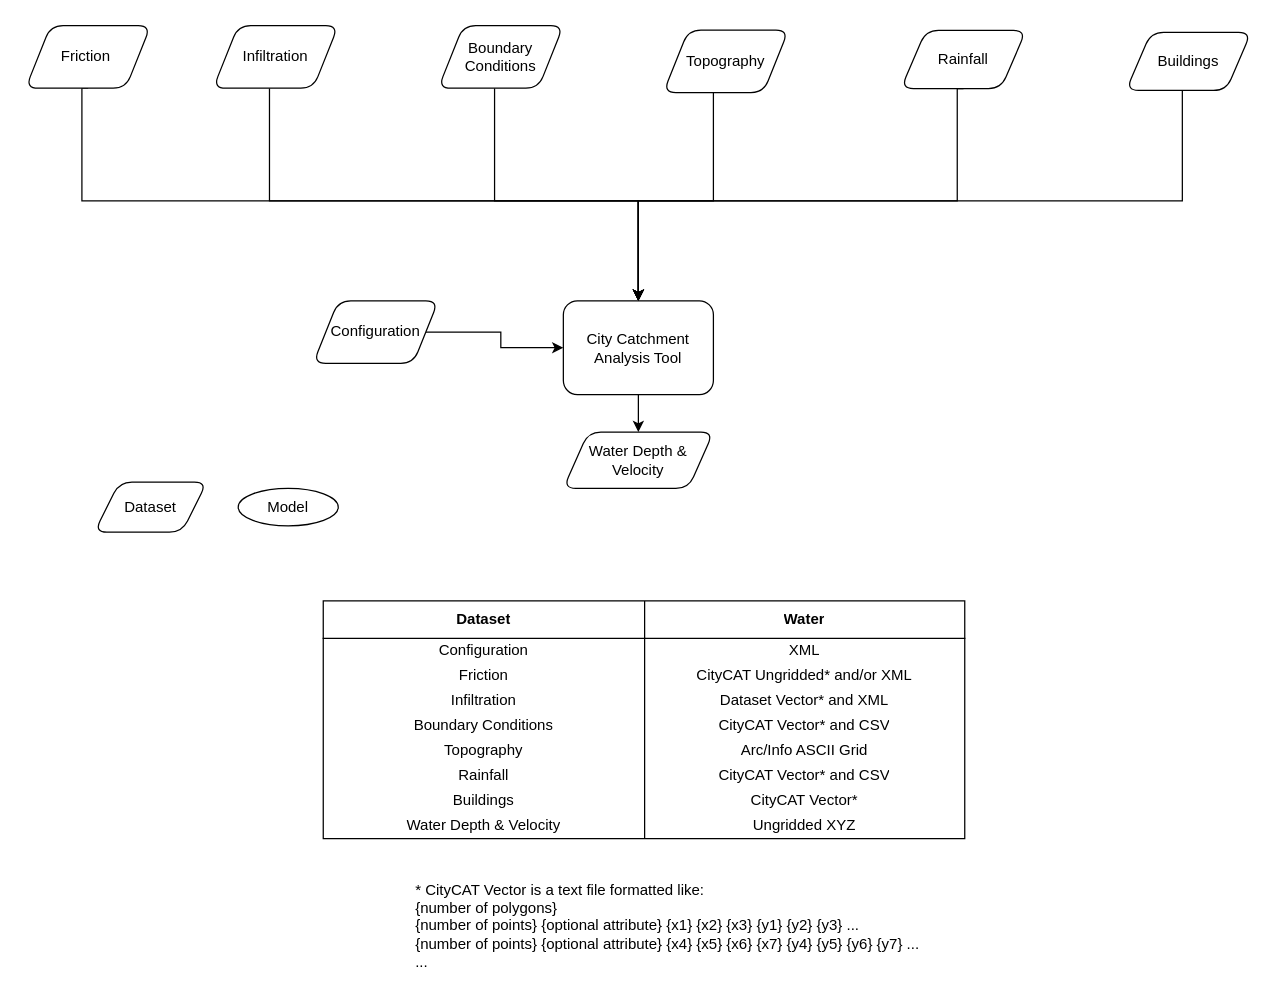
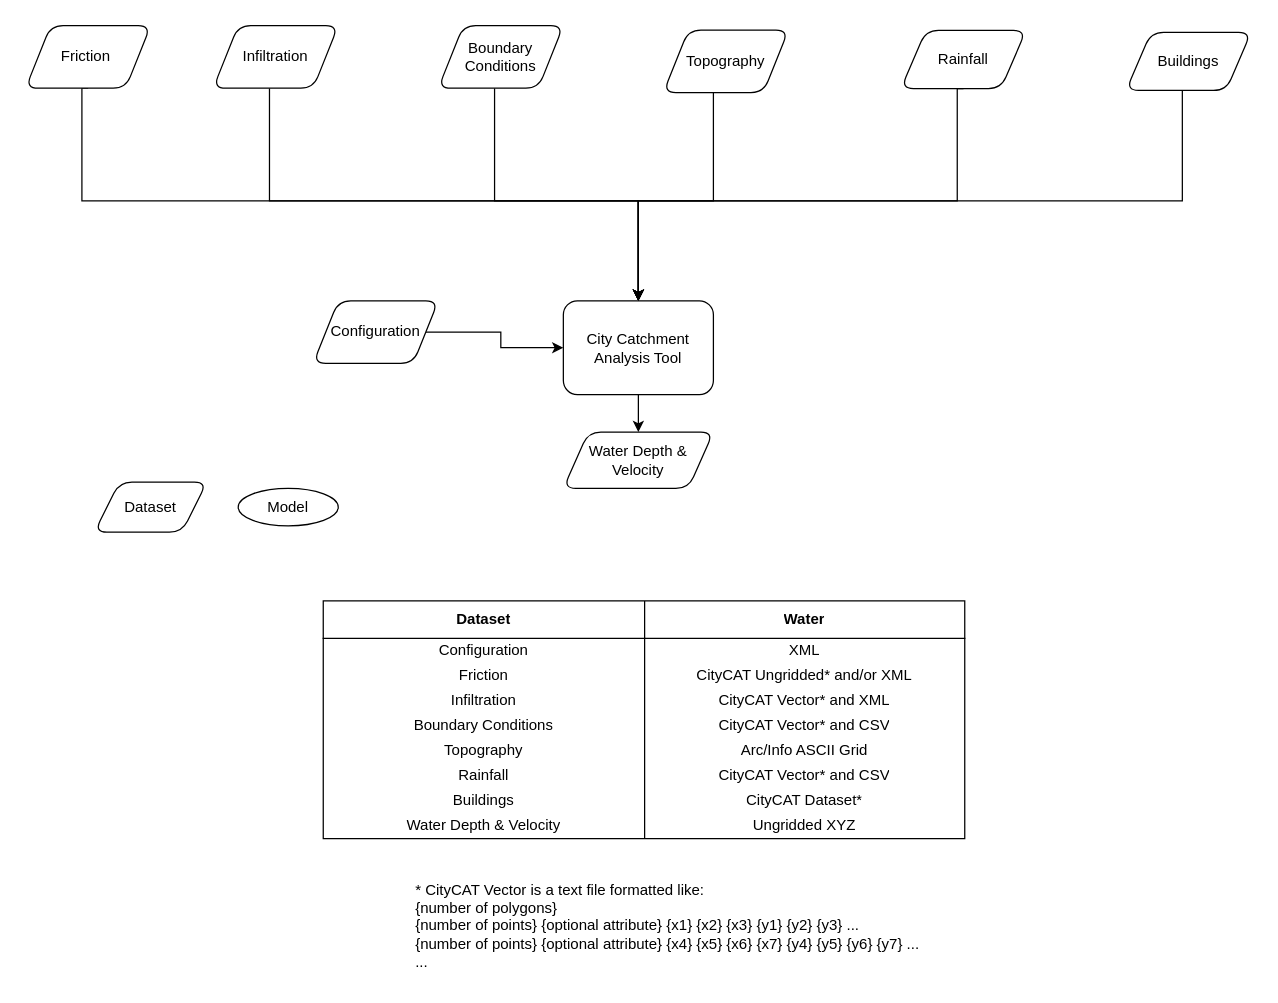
node "Dataset Vector* and XML": label "Dataset Vector* and XML" -> "CityCAT Vector* and XML"
node "CityCAT Vector*": label "CityCAT Vector*" -> "CityCAT Dataset*"
